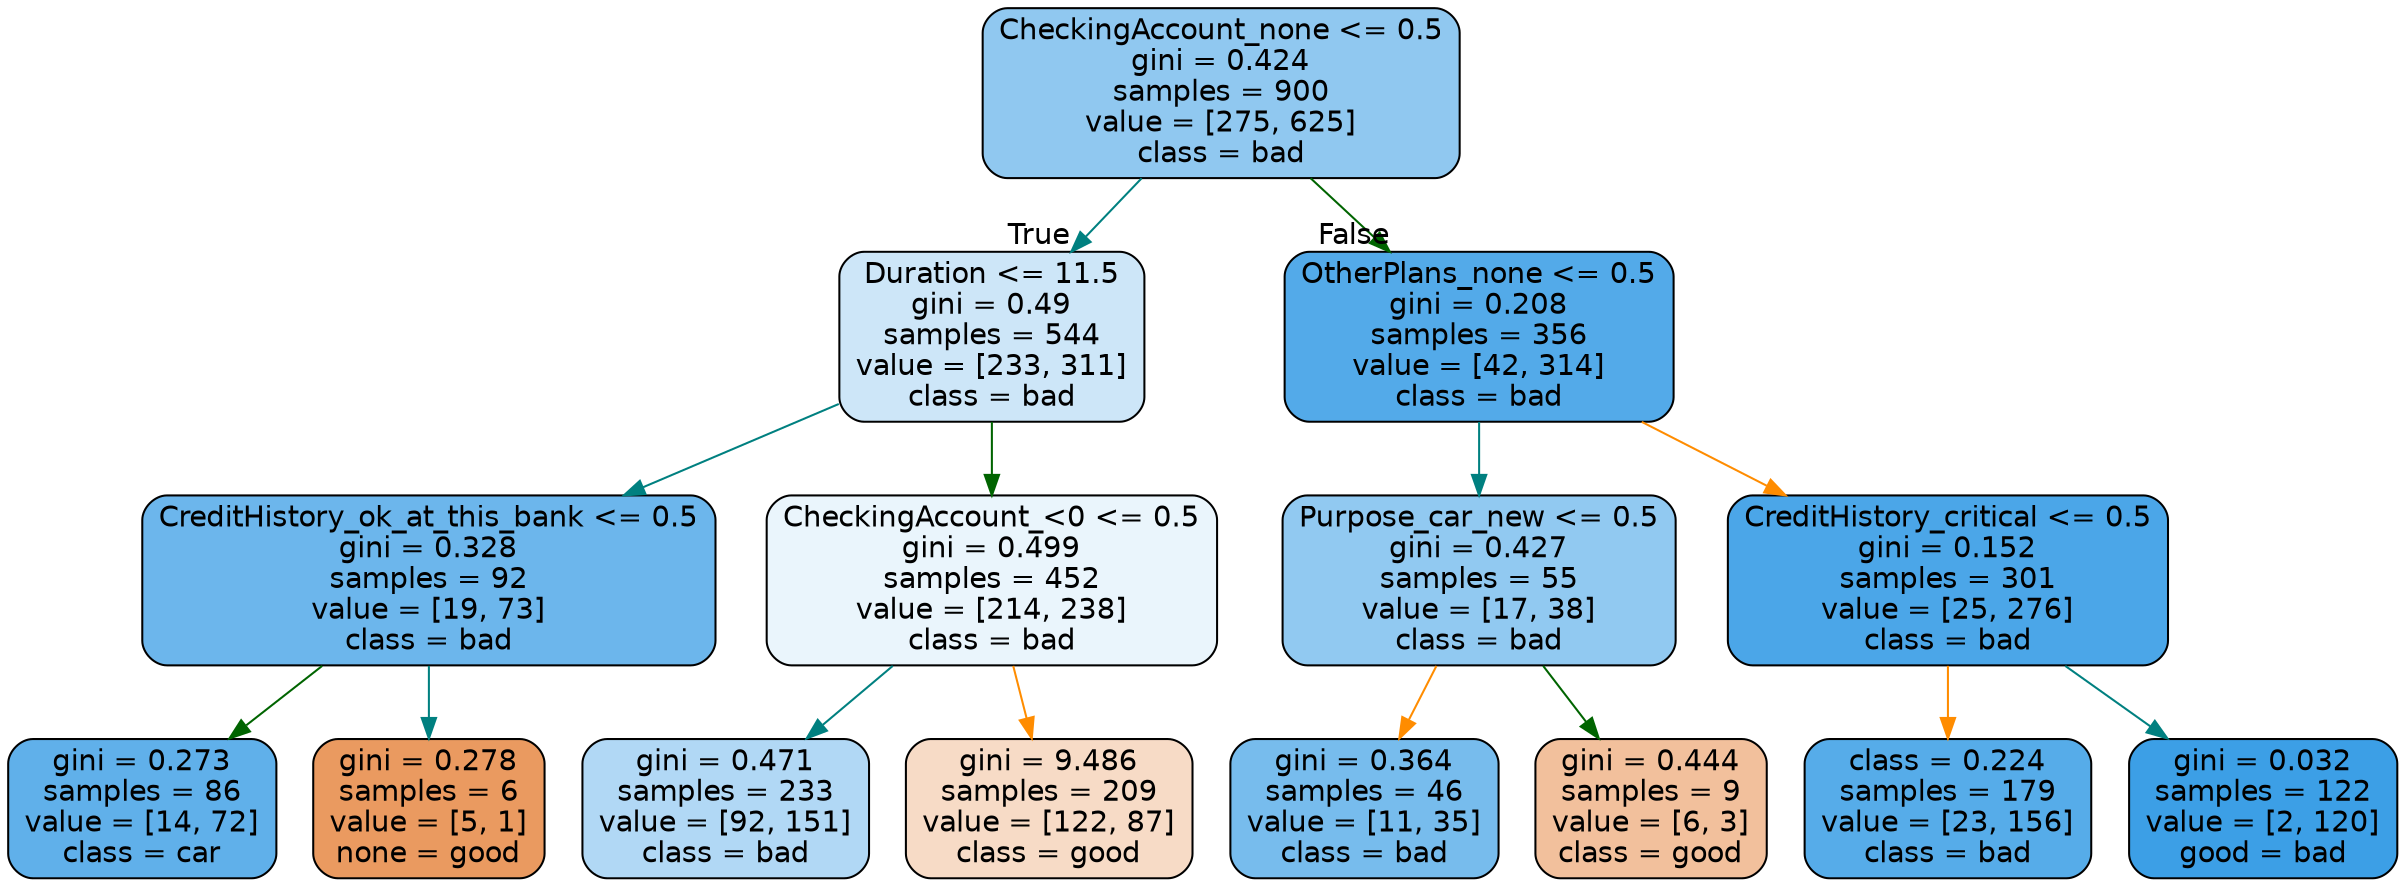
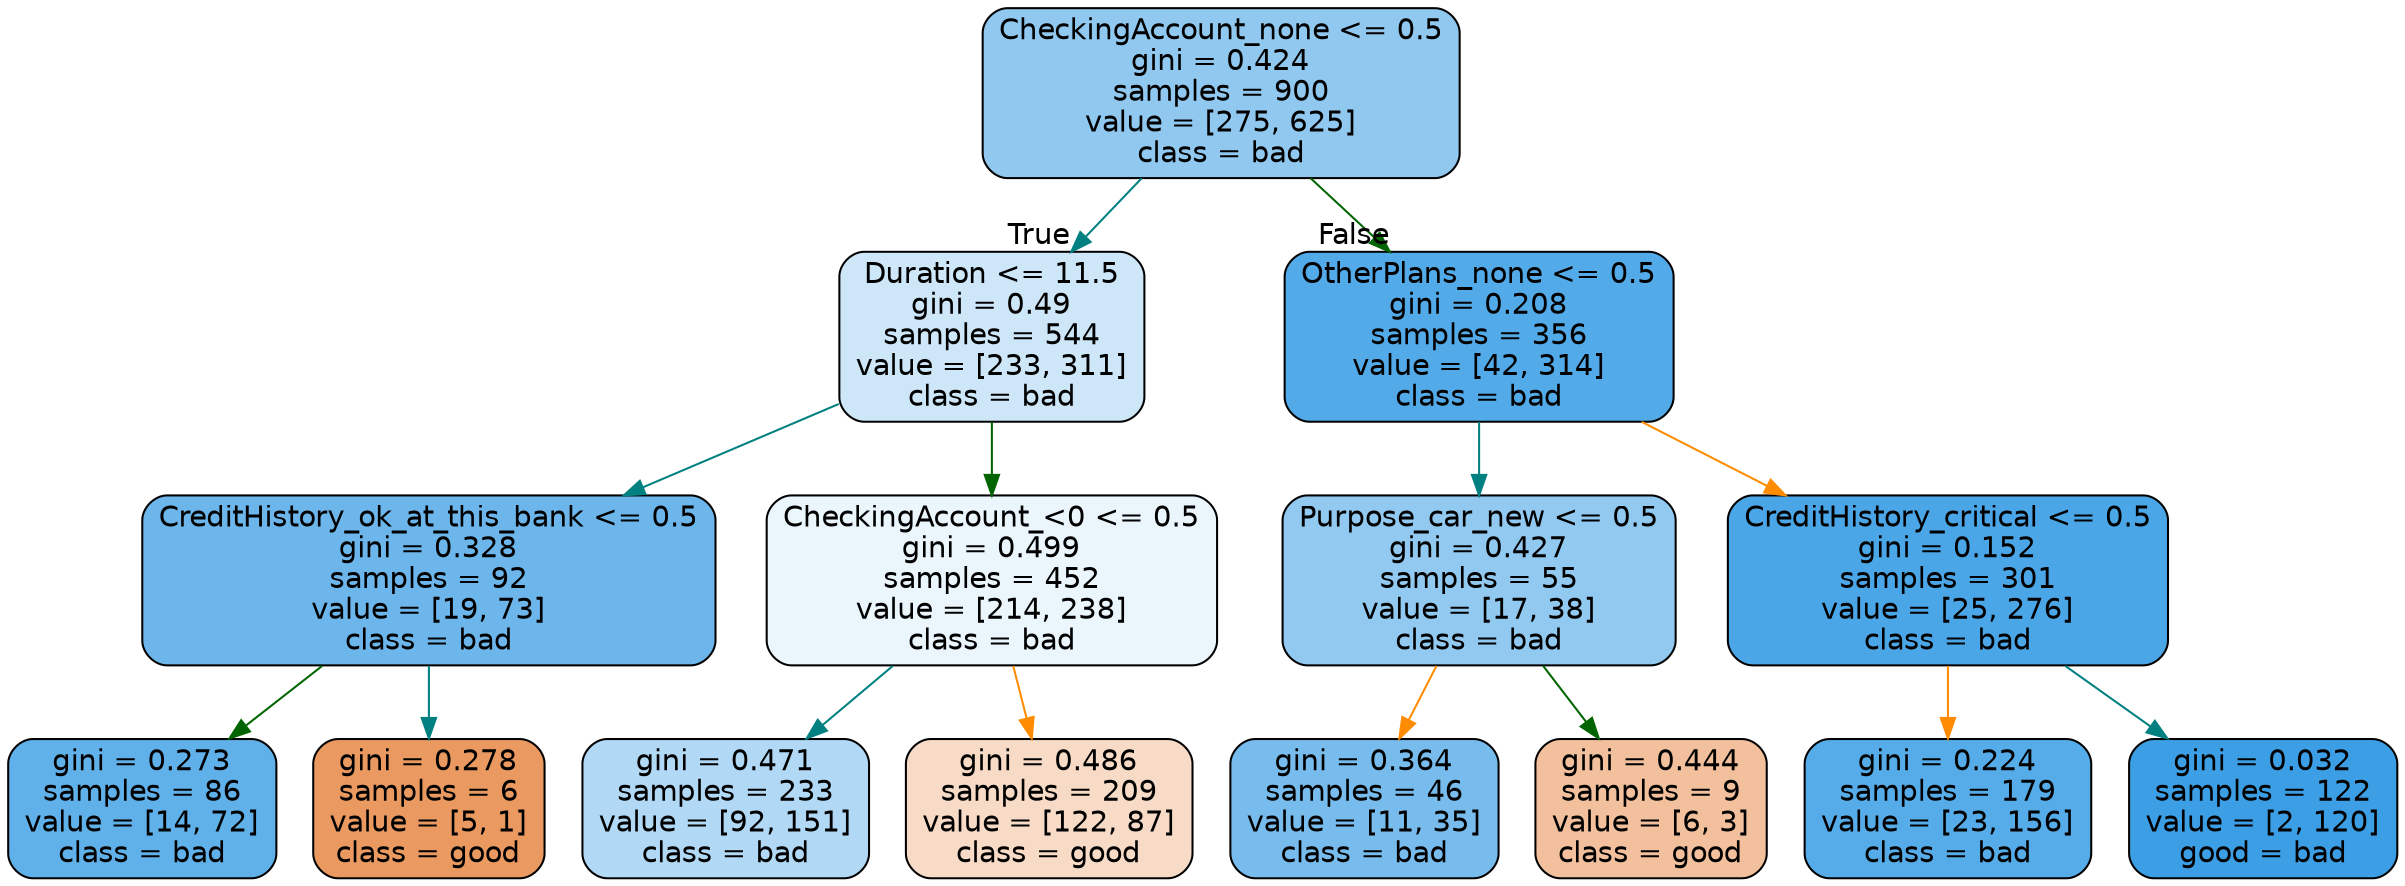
node "gini = 0.273 samples = 86 value = [14, 72] class = car": label "gini = 0.273 samples = 86 value = [14, 72] class = car" -> "gini = 0.273 samples = 86 value = [14, 72] class = bad"
node "gini = 0.278 samples = 6 value = [5, 1] none = good": label "gini = 0.278 samples = 6 value = [5, 1] none = good" -> "gini = 0.278 samples = 6 value = [5, 1] class = good"
node "gini = 9.486 samples = 209 value = [122, 87] class = good": label "gini = 9.486 samples = 209 value = [122, 87] class = good" -> "gini = 0.486 samples = 209 value = [122, 87] class = good"
node "class = 0.224 samples = 179 value = [23, 156] class = bad": label "class = 0.224 samples = 179 value = [23, 156] class = bad" -> "gini = 0.224 samples = 179 value = [23, 156] class = bad"
